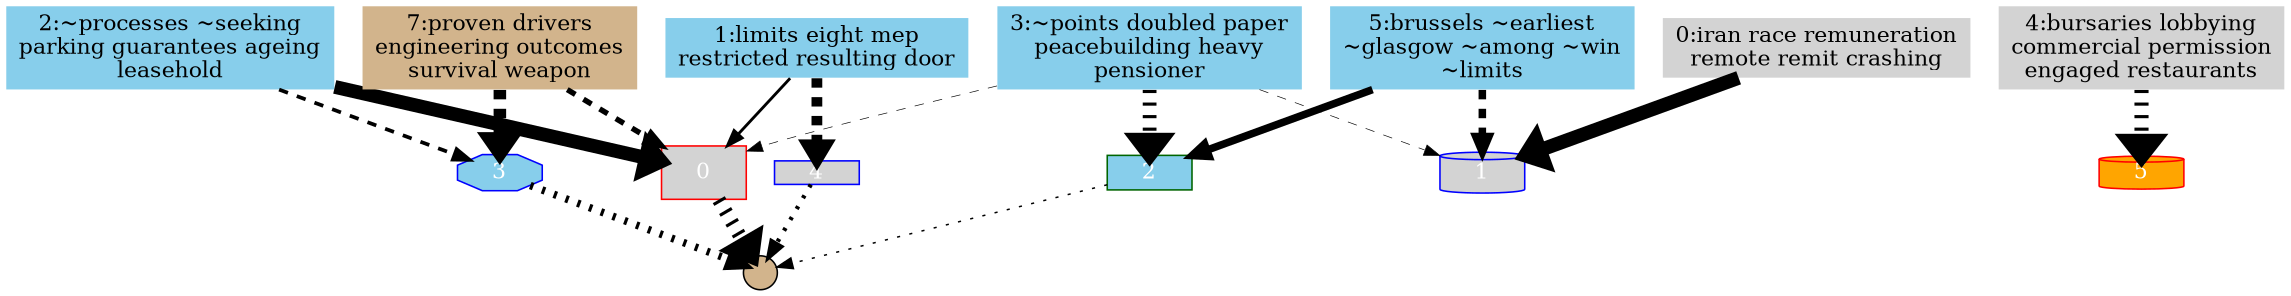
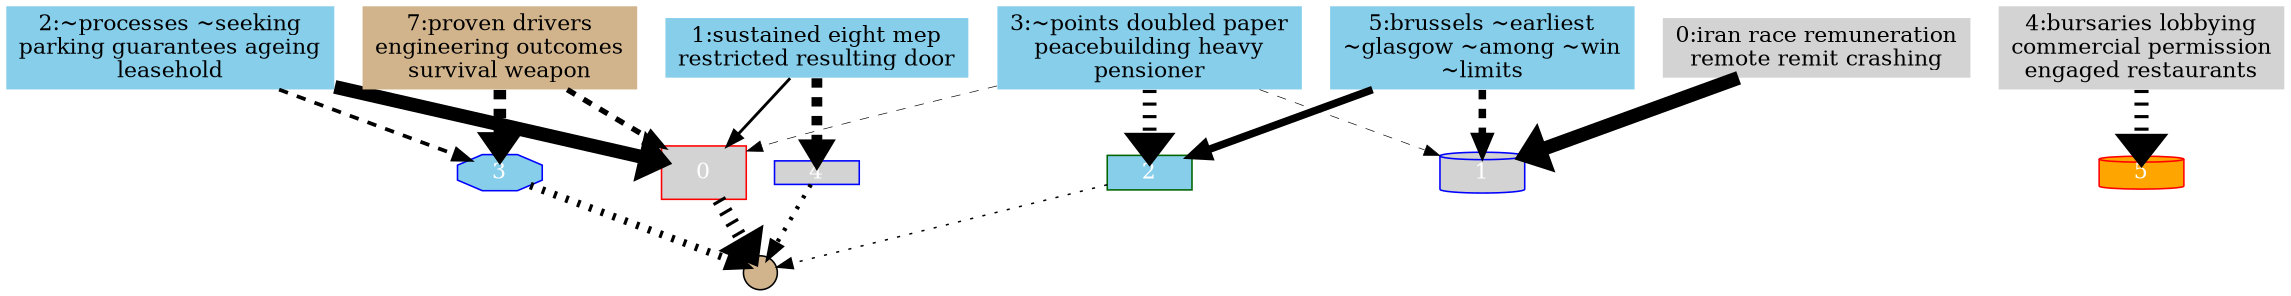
node "1:limits eight mep restricted resulting door": label "1:limits eight mep restricted resulting door" -> "1:sustained eight mep restricted resulting door"
